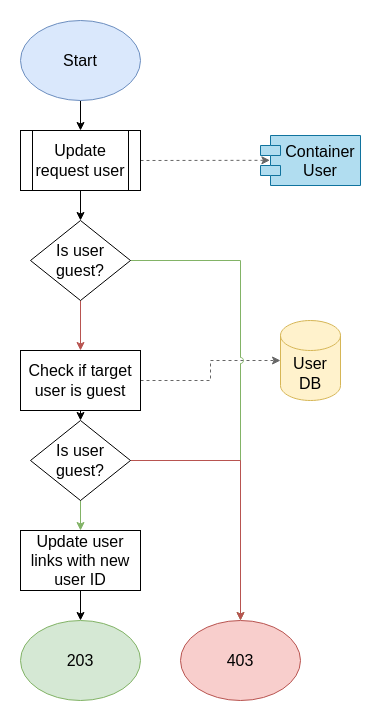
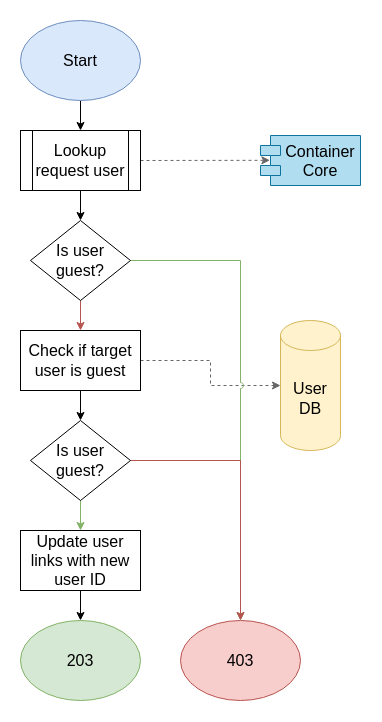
node "Container User": label "Container User" -> "Container Core"
node "Update request user": label "Update request user" -> "Lookup request user"
node "User DB": size 60x80 -> 60x130
node "Check if target user is guest": moved (81, 381) -> (81, 361)
